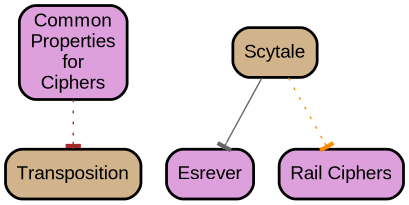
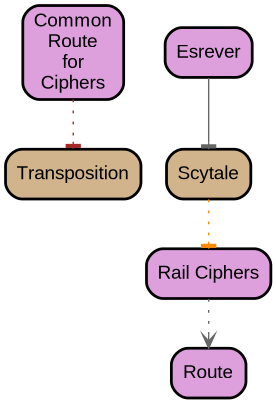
node "Common Properties for Ciphers": label "Common Properties for Ciphers" -> "Common Route for Ciphers"
edge "Scytale" -> "Esrever": reversed
node "Route": added
